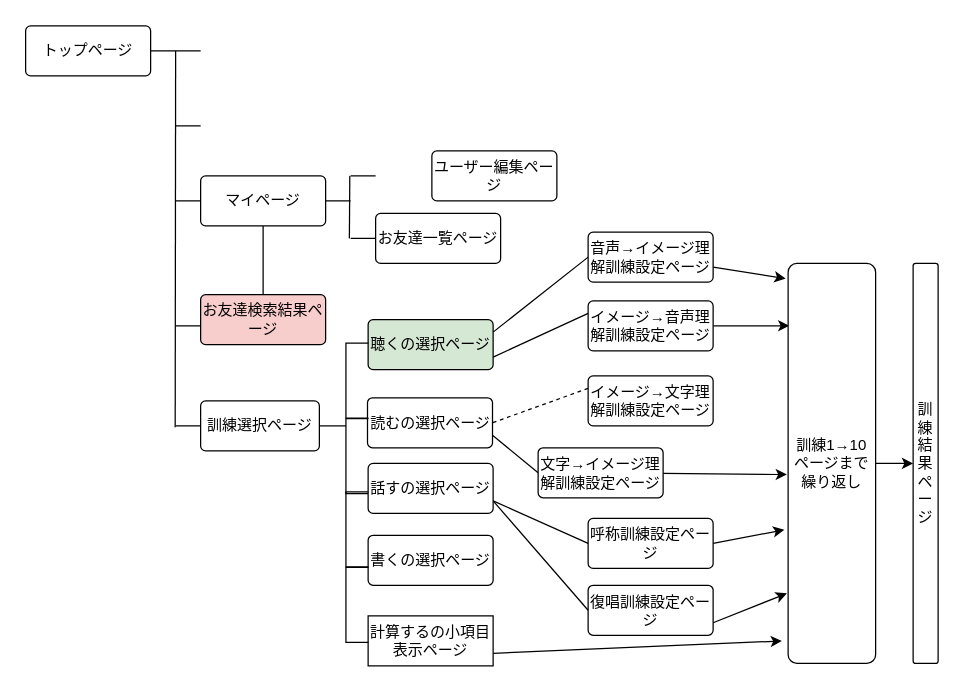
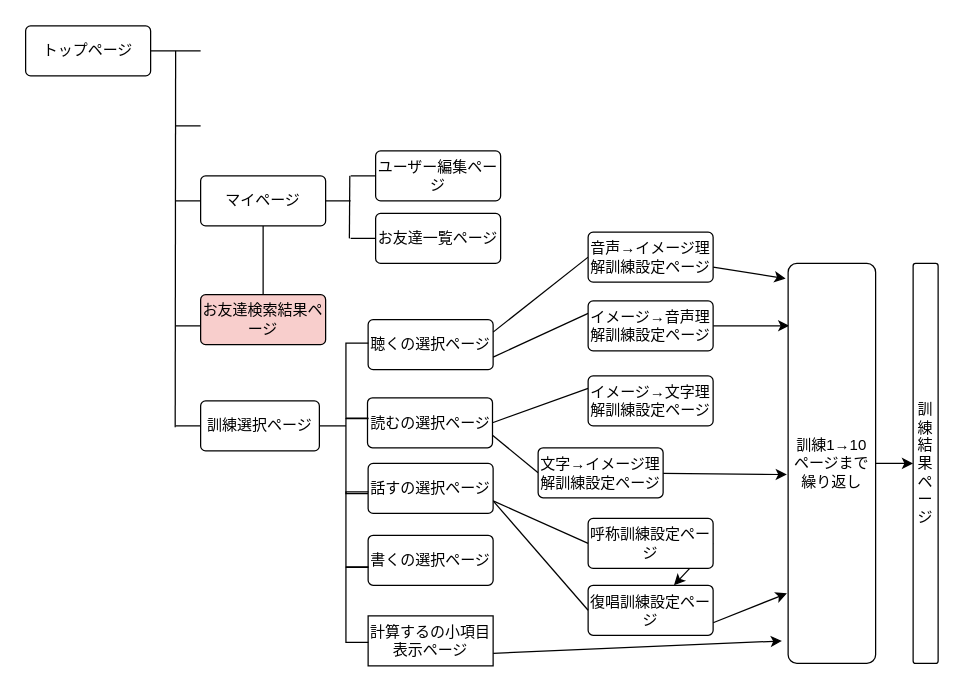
node "ユーザー編集ページ": moved (494, 176) -> (438, 176)
node "聴くの選択ページ": fillcolor #d5e8d4 -> #ffffff
edge "イメージ→文字理解訓練設定ページ" -- "読むの選択ページ": style dashed -> solid
edge "呼称訓練設定ページ" -> "訓練1→10ページまで繰り返し": now "呼称訓練設定ページ" -> "復唱訓練設定ページ"
